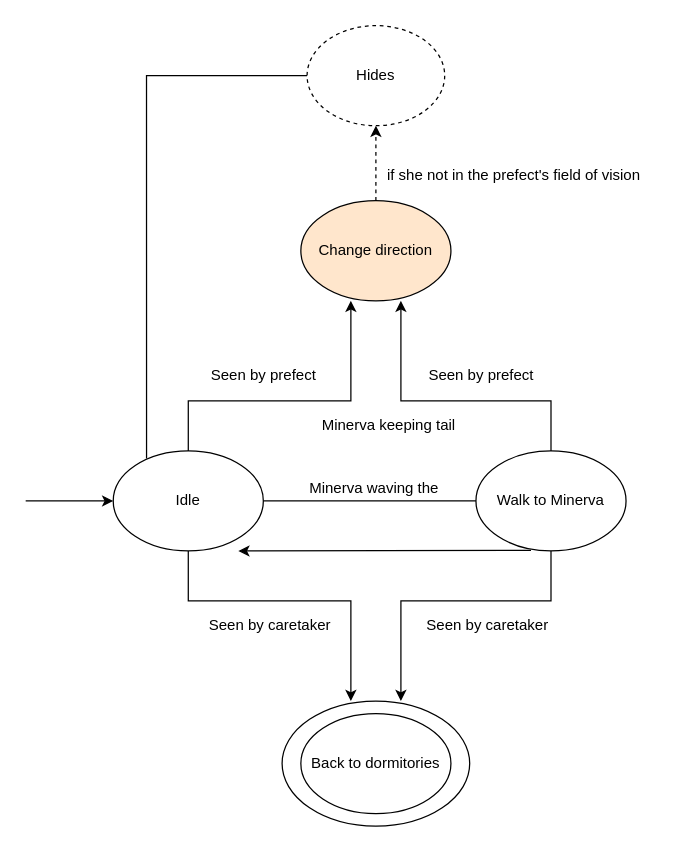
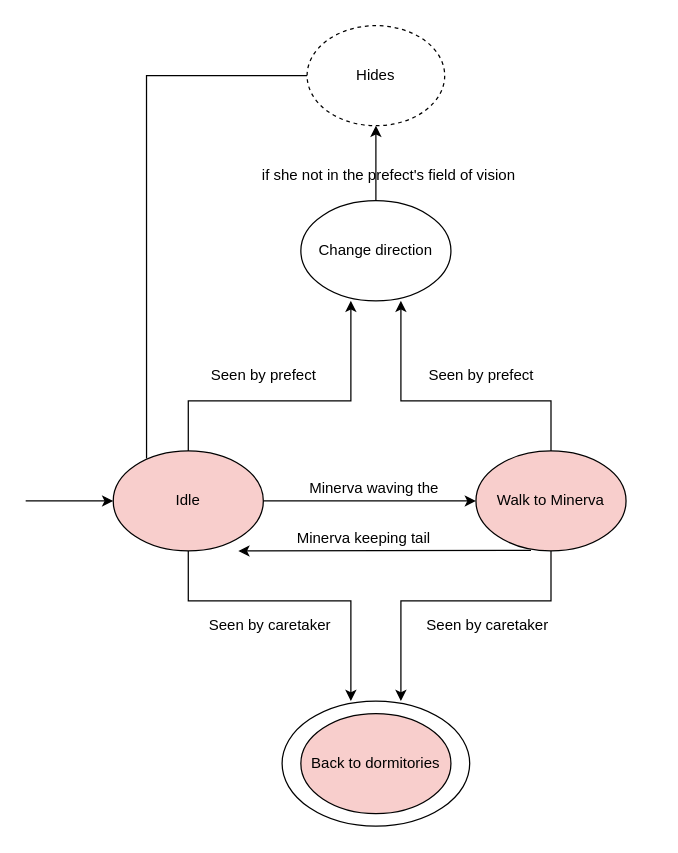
edge "Change direction" -> "Hides": style dashed -> solid
node "if she not in the prefect's field of vision": moved (513, 176) -> (388, 176)
node "Change direction": fillcolor #ffe6cc -> #ffffff
node "Minerva keeping tail": moved (388, 426) -> (363, 538)
node "Idle": fillcolor #ffffff -> #f8cecc
edge "Idle" -- "Walk to Minerva": arrowhead none -> classic
node "Walk to Minerva": fillcolor #ffffff -> #f8cecc
node "Back to dormitories": fillcolor #ffffff -> #f8cecc
